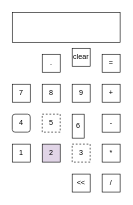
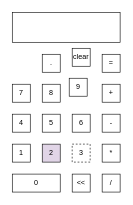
node "9": moved (81, 93) -> (78, 87)
node "4": shape rounded rectangle -> rectangle
node "5": style dashed -> solid
node "6": size 12x24 -> 18x18
node "0": added
